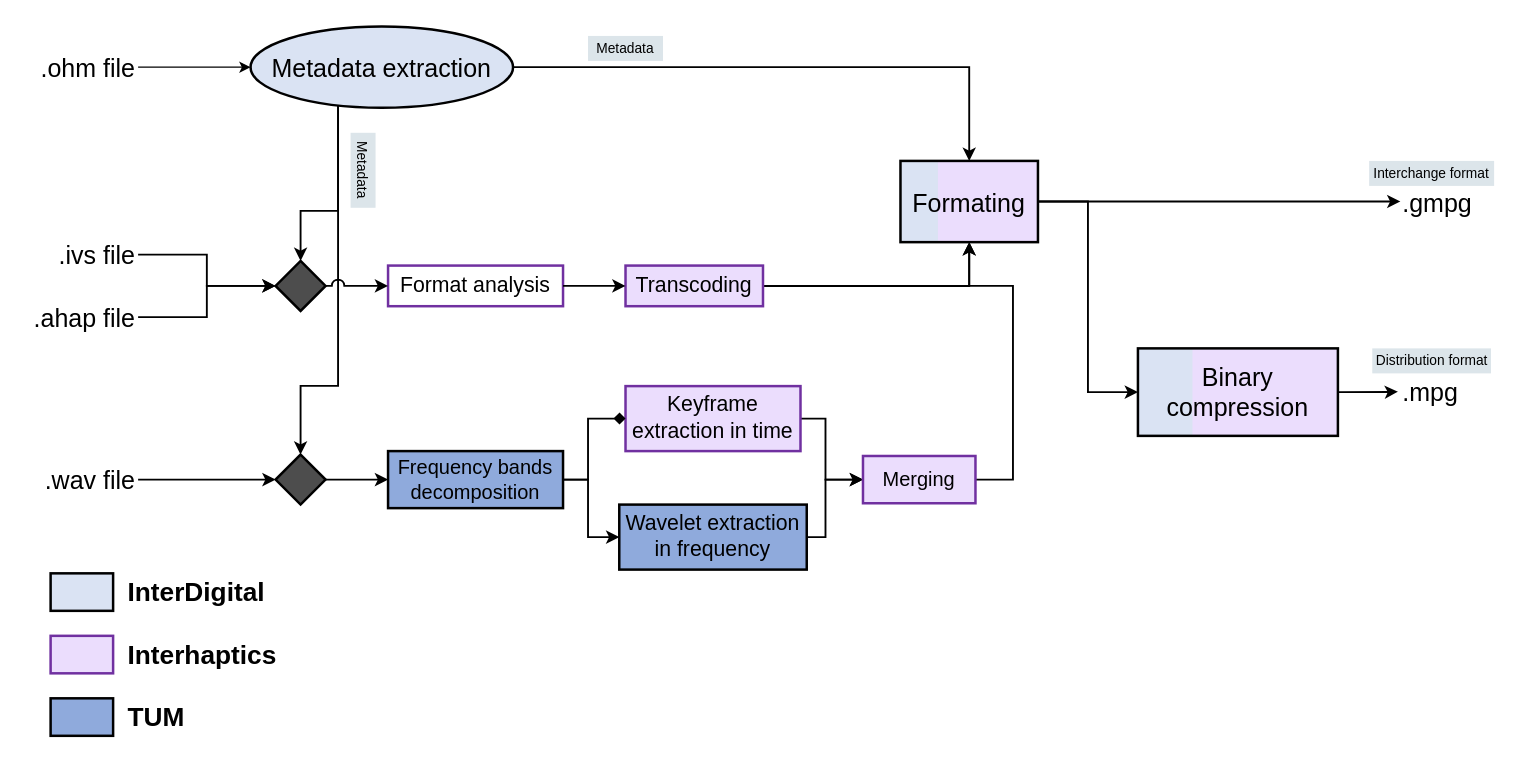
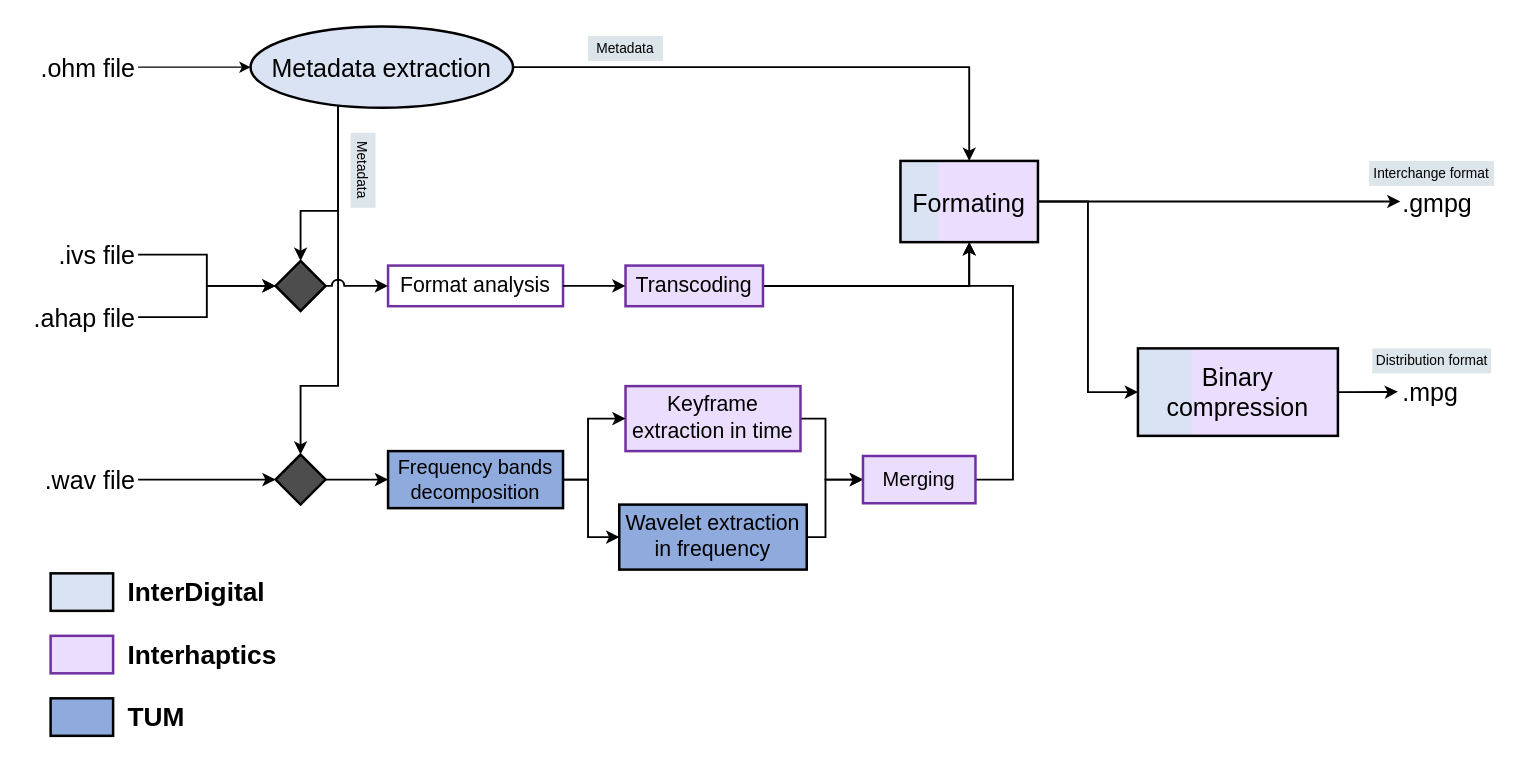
edge "Frequency bands decomposition" -> "Keyframe extraction in time": arrowhead diamond -> classic
